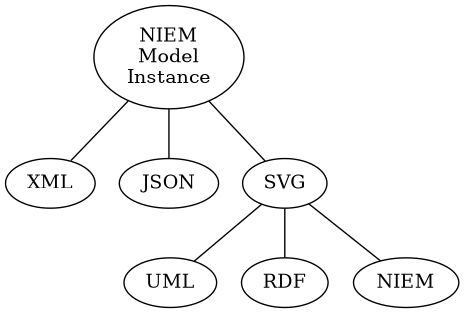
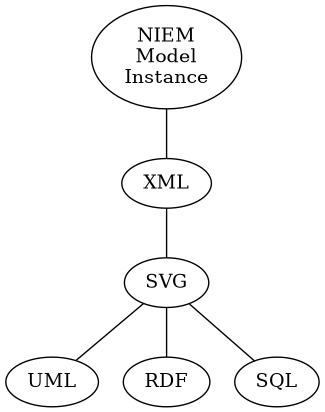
edge "NIEM Model Instance" -- "SVG": now "XML" -- "SVG"
node "JSON": removed
node "NIEM": label "NIEM" -> "SQL"
